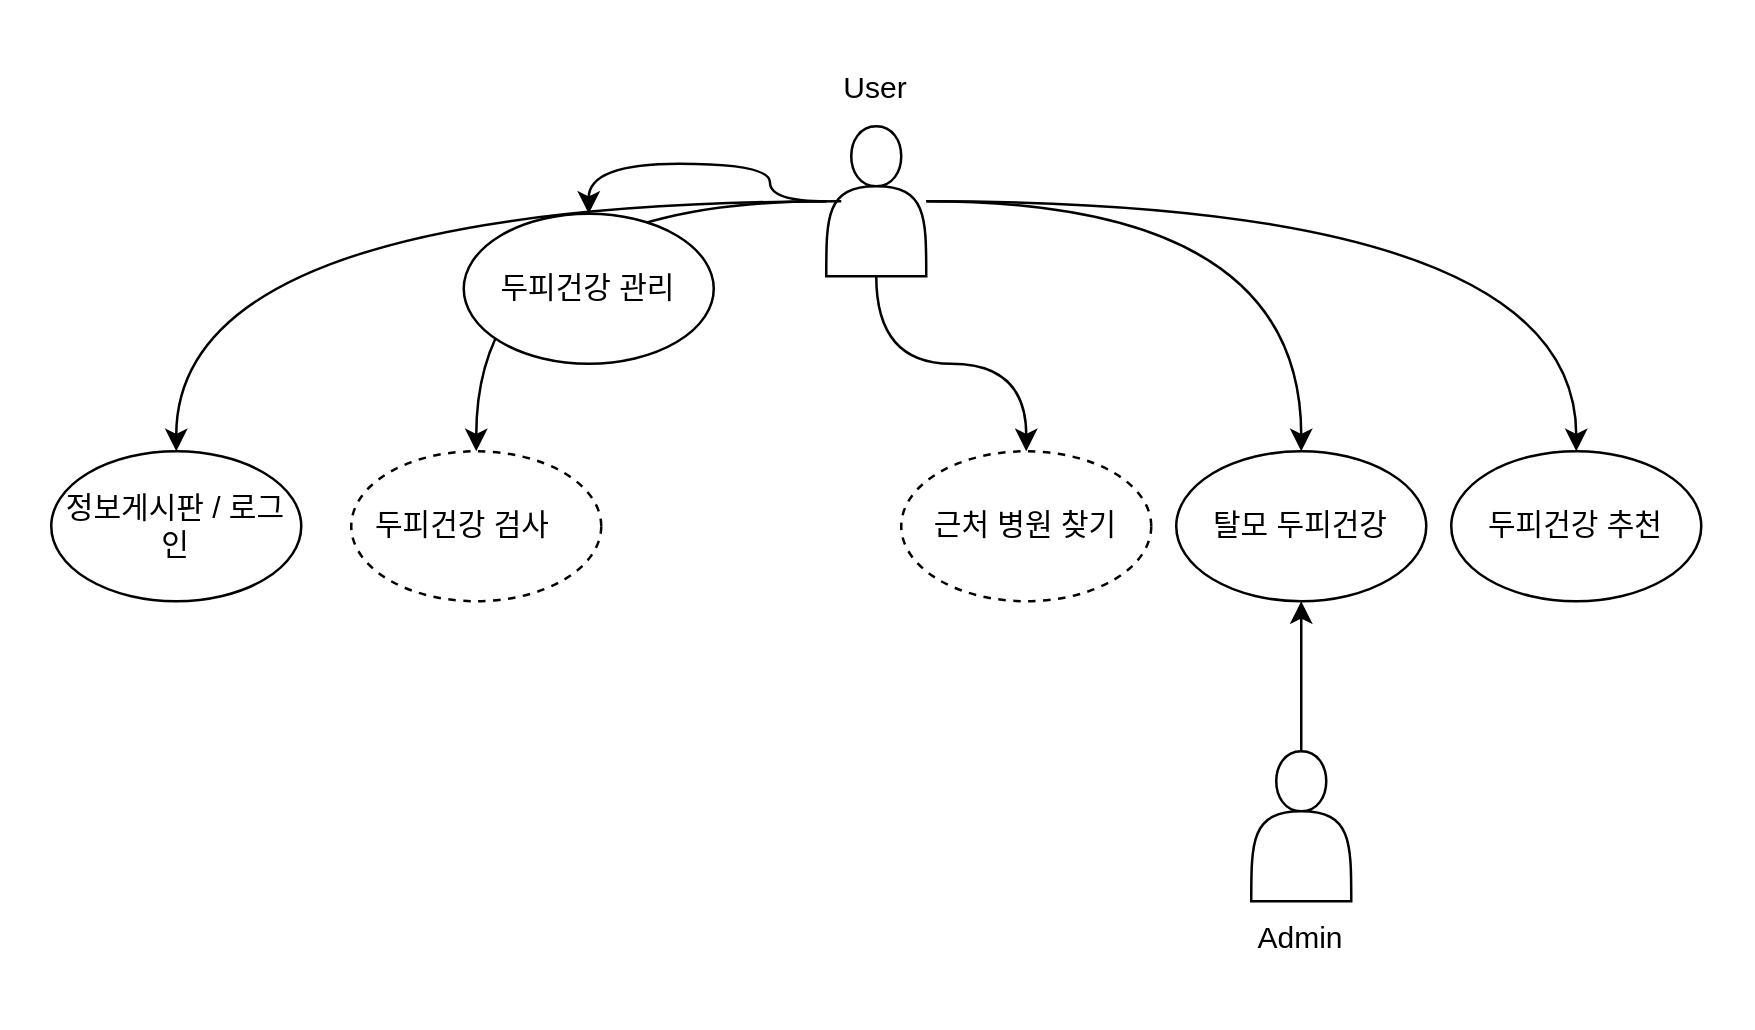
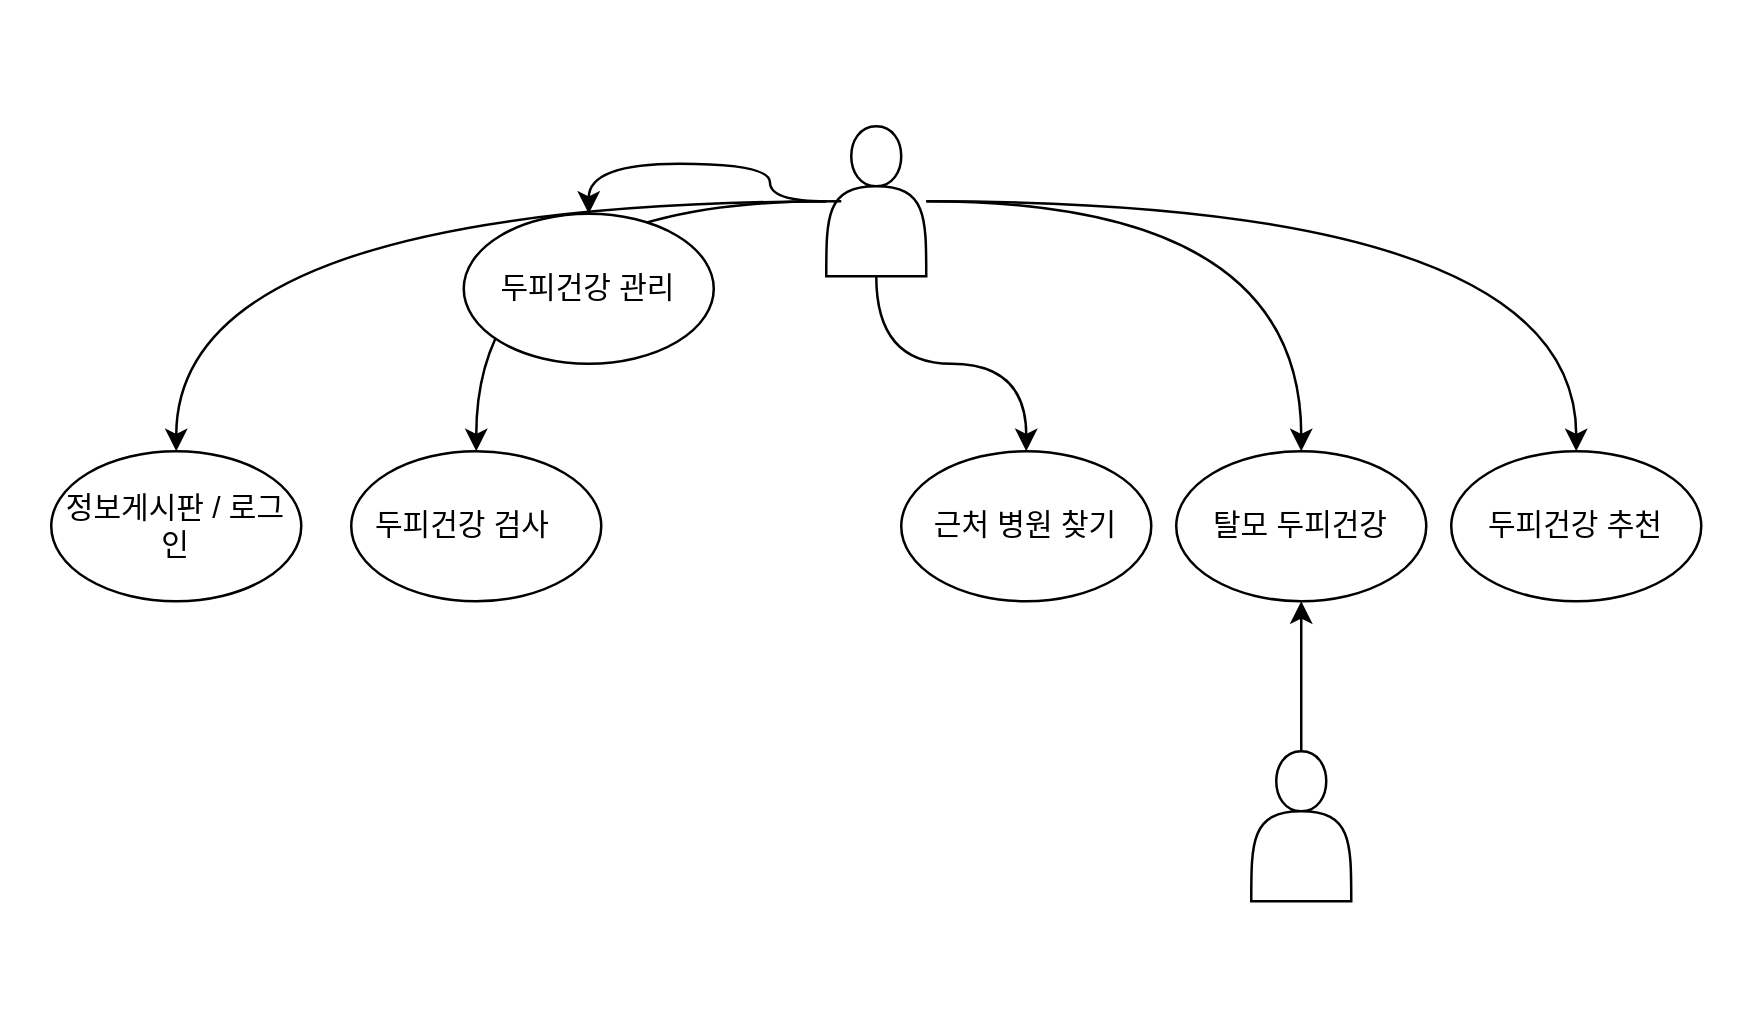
node "User": removed
node "두피건강 검사": style dashed -> solid
node "근처 병원 찾기": style dashed -> solid
node "Admin": removed
